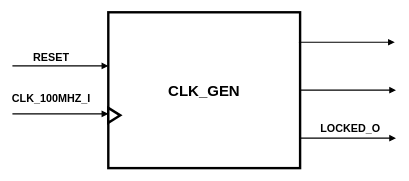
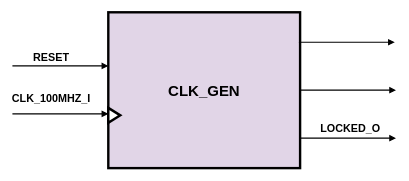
node "CLK_GEN": fillcolor #ffffff -> #e1d5e7
